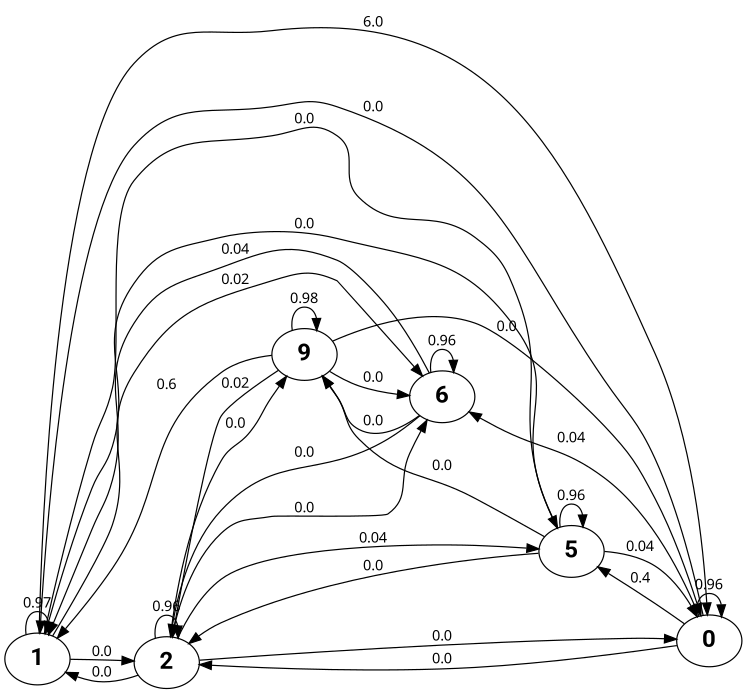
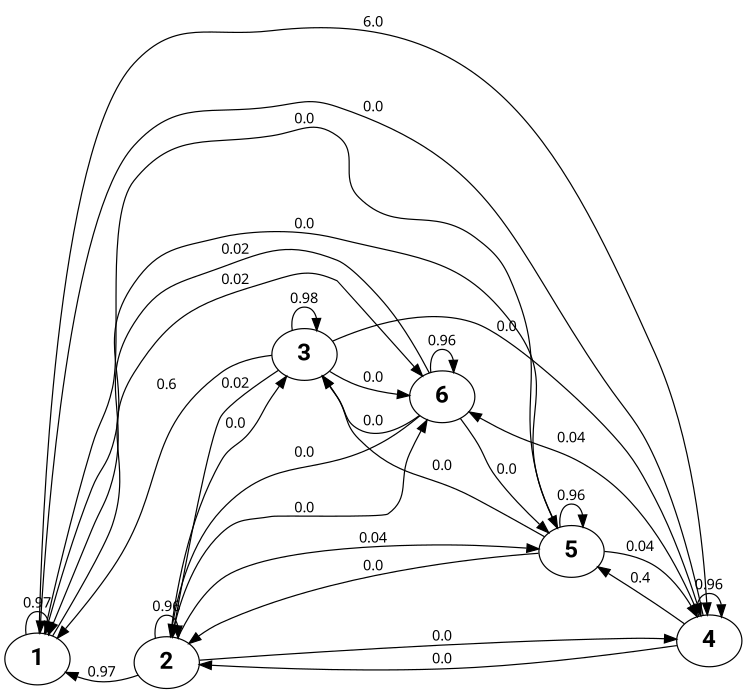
edge "6" -> "1": label "0.04" -> "0.02"
node "9": label "9" -> "3"
edge "6" -> "5": added, label "0.0"
node "0": label "0" -> "4"
edge "1" -> "2": removed, label "0.0"
edge "2" -> "1": label "0.0" -> "0.97"
